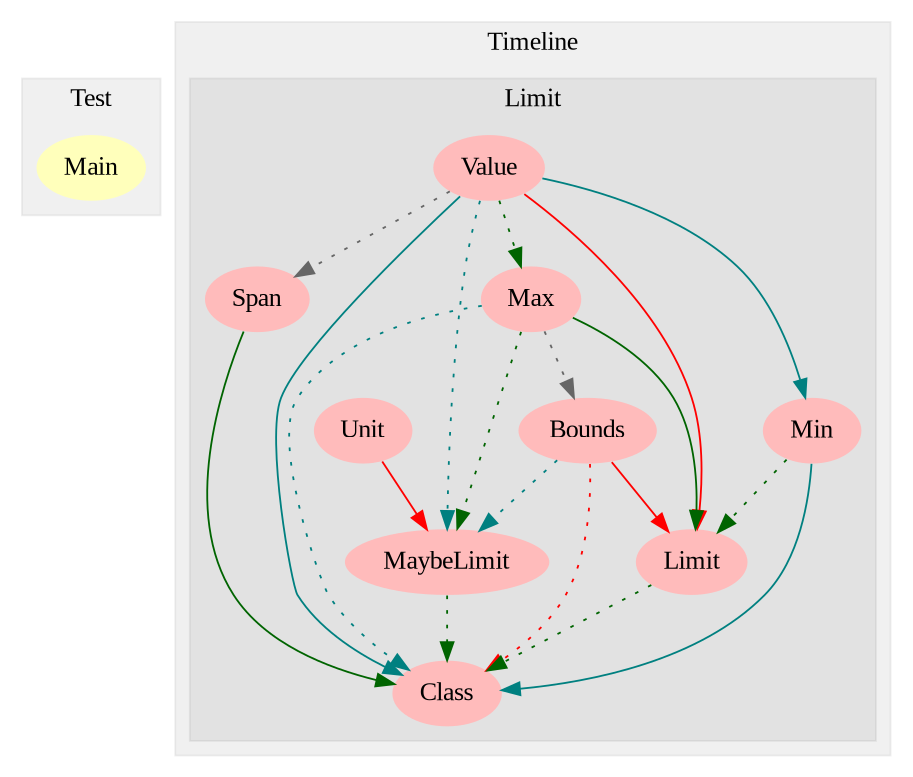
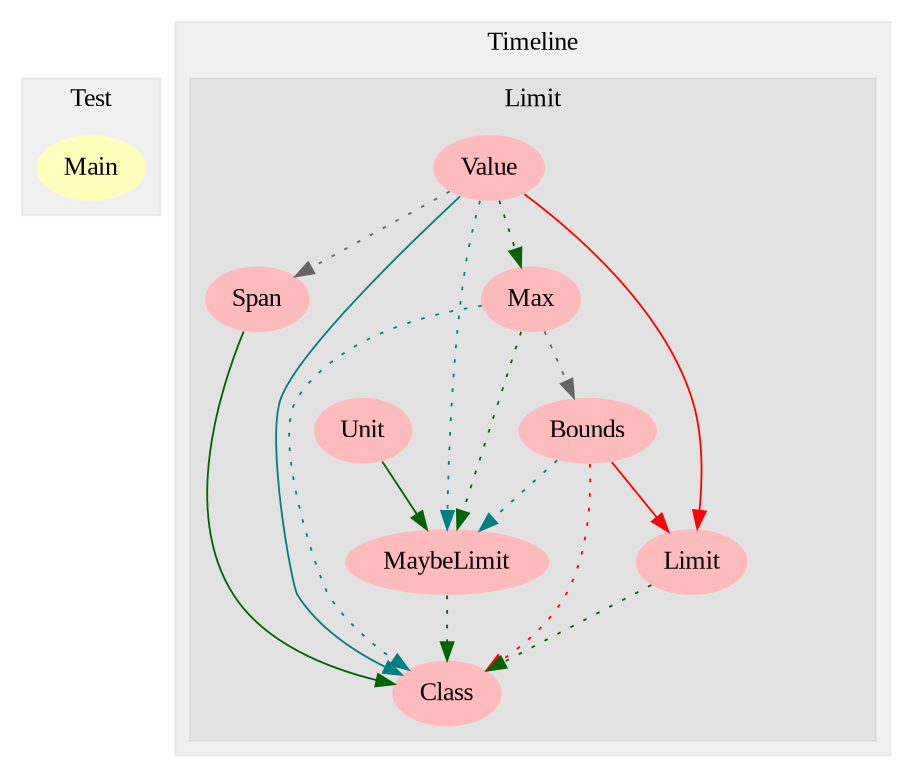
edge "Max" -> "Limit": removed
node "Min": removed
edge "Unit" -> "MaybeLimit": color red -> darkgreen
